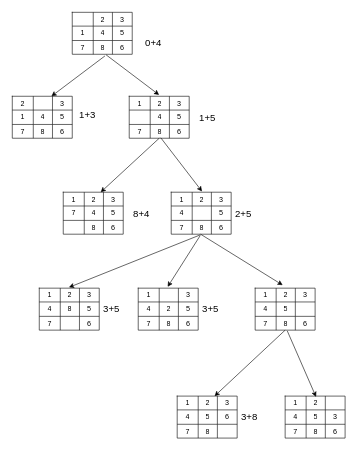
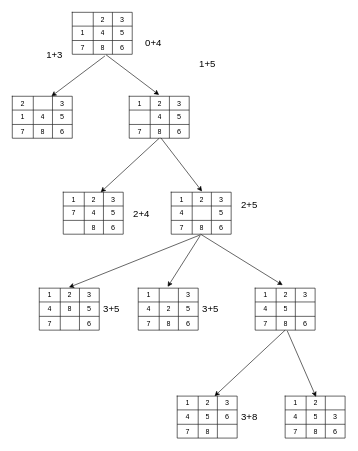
node "1+3": moved (87, 114) -> (54, 54)
node "1+5": moved (207, 117) -> (207, 63)
node "8+4": label "8+4" -> "2+4"
node "2+5": moved (243, 213) -> (249, 204)
